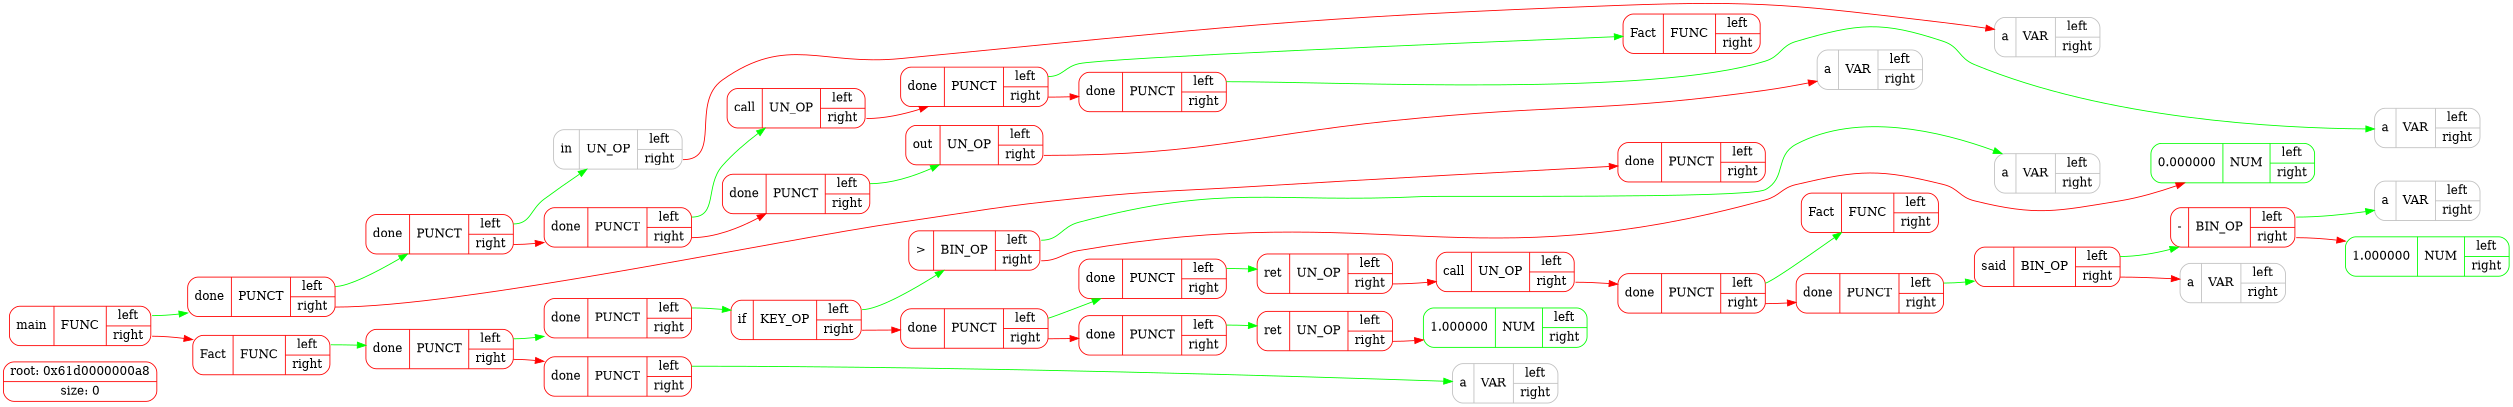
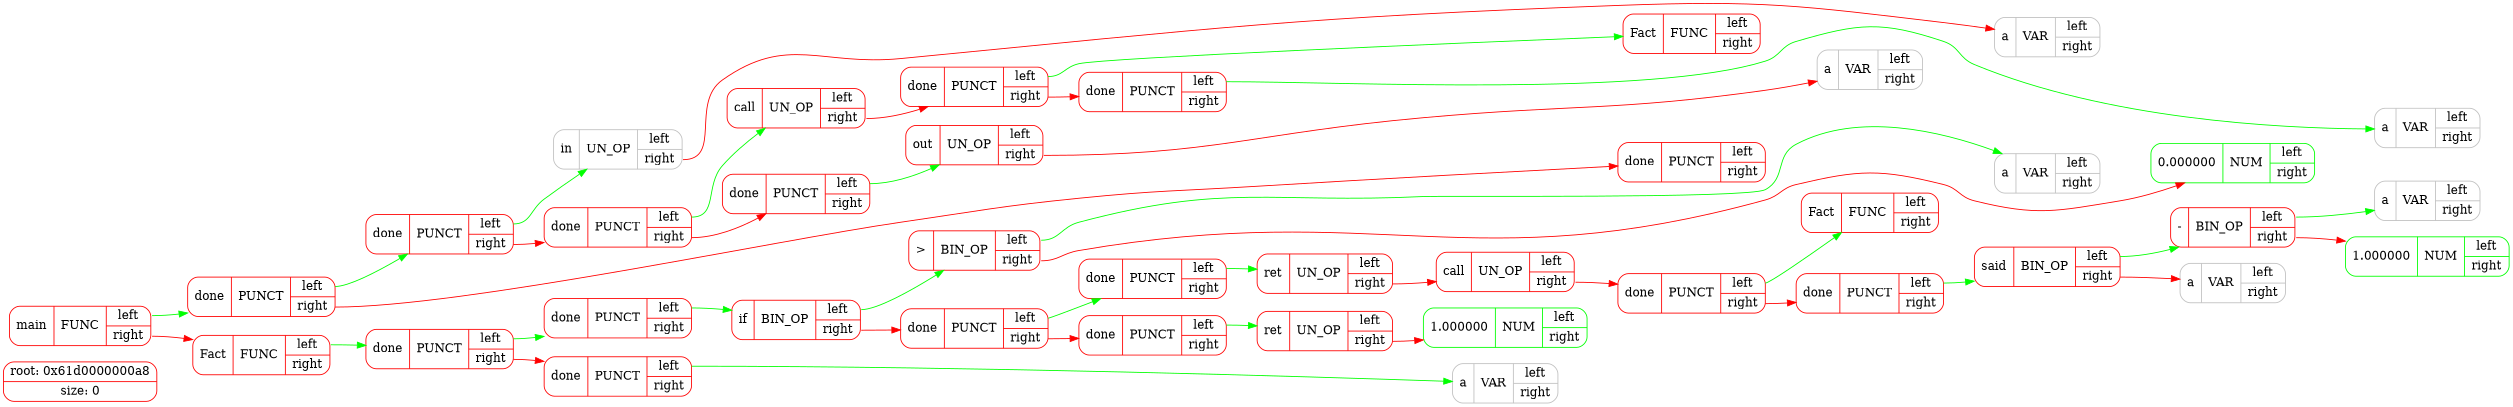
node "if": text "KEY_OP" -> "BIN_OP"
